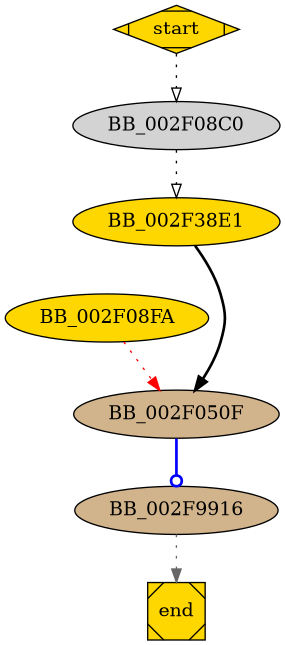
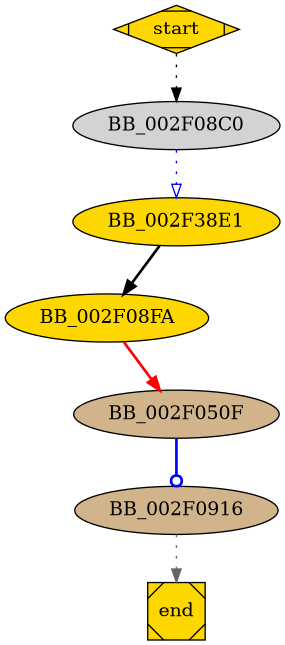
edge "start" -> "BB_002F08C0": arrowhead onormal -> normal
edge "BB_002F08C0" -> "BB_002F38E1": color black -> blue
edge "BB_002F38E1" -> "BB_002F050F": now "BB_002F38E1" -> "BB_002F08FA"
edge "BB_002F08FA" -> "BB_002F050F": style dotted -> bold
node "BB_002F9916": label "BB_002F9916" -> "BB_002F0916"
